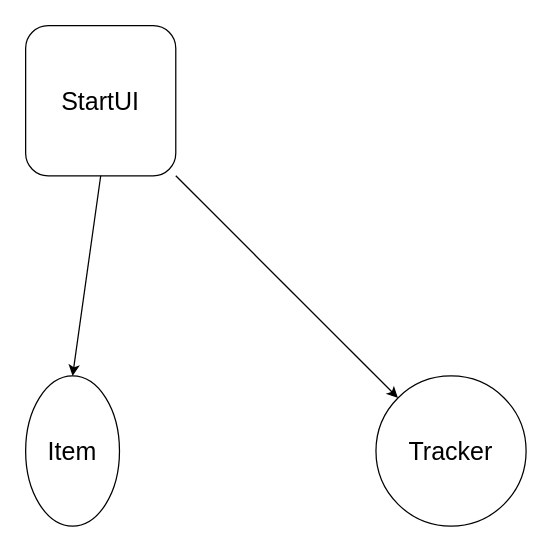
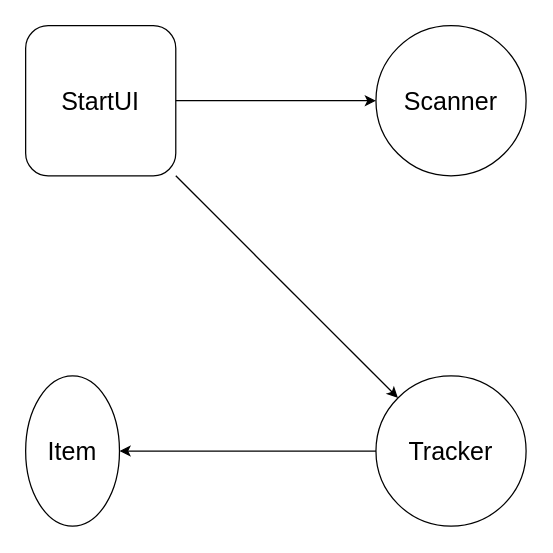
edge "StartUI" -> "Scanner": added
node "Scanner": added
edge "StartUI" -> "Item": removed
edge "Tracker" -> "Item": added
